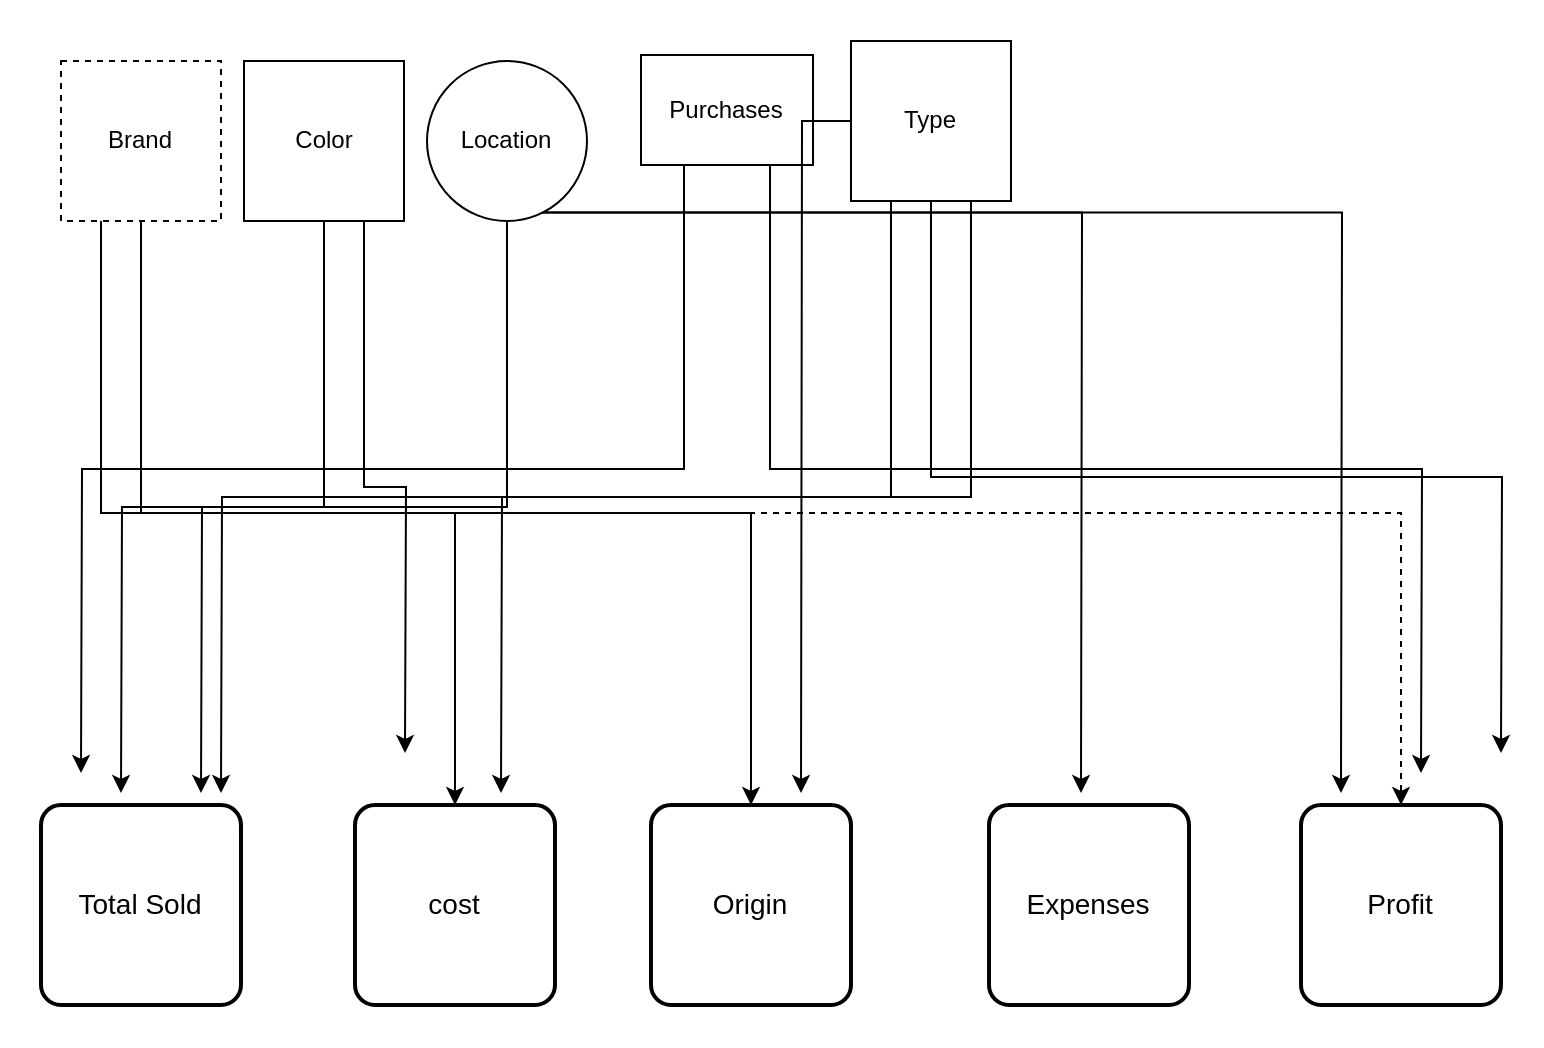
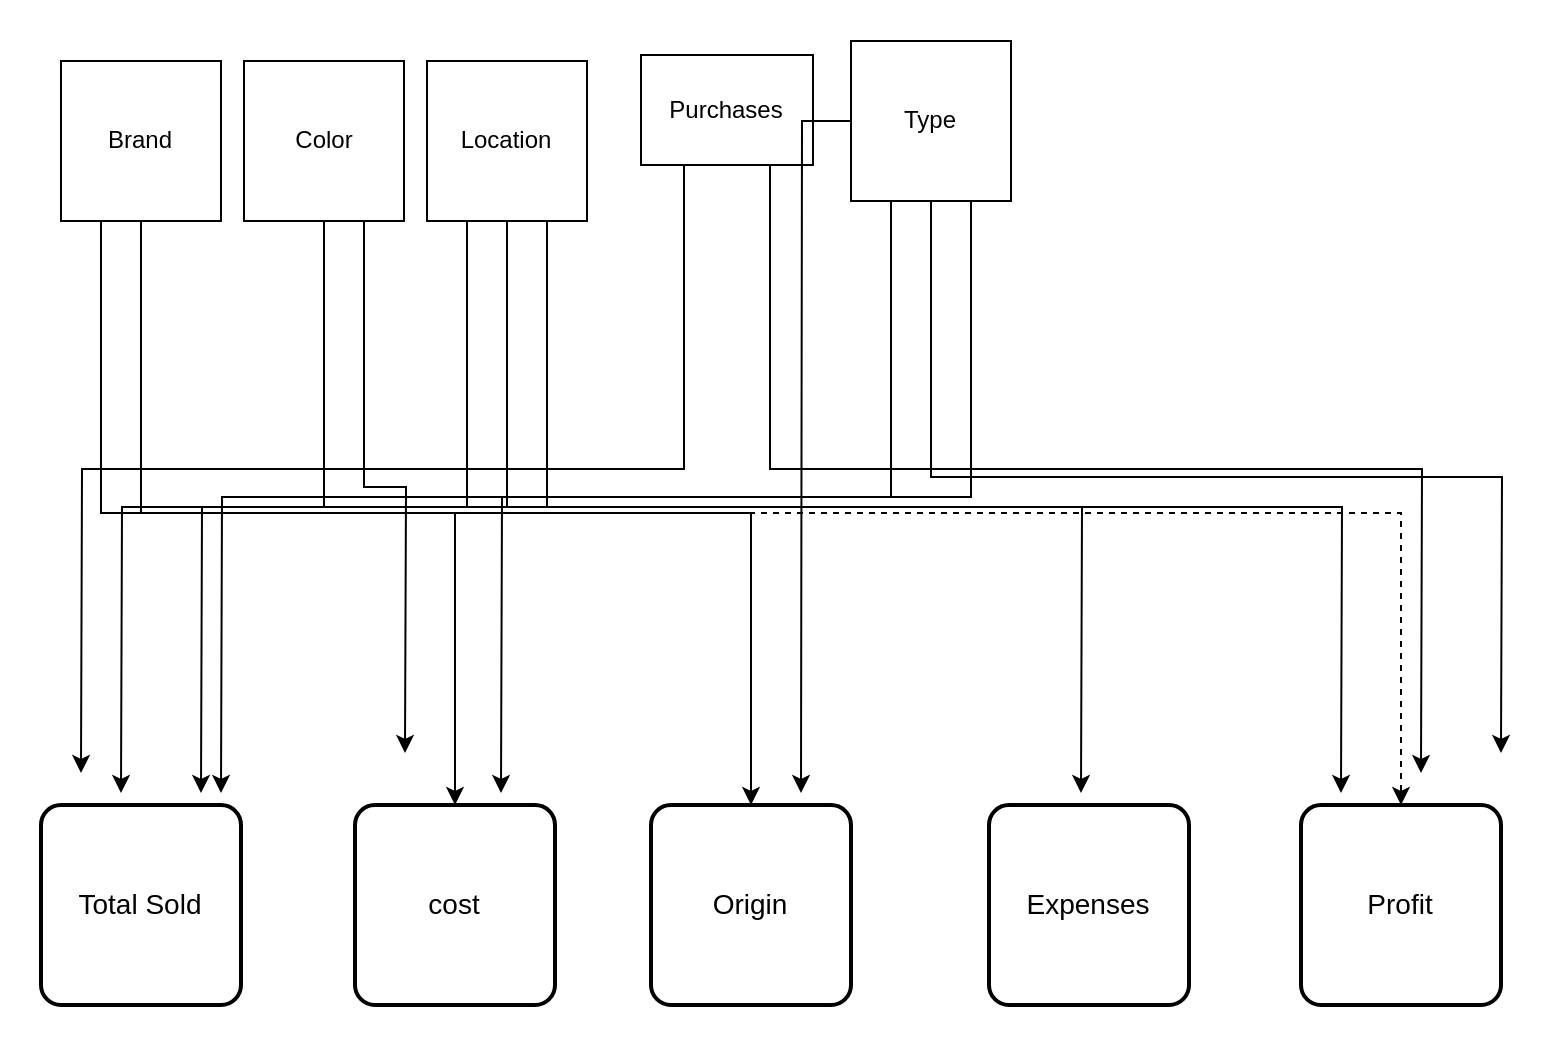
node "Brand": style dashed -> solid
node "Location": shape ellipse -> rectangle
